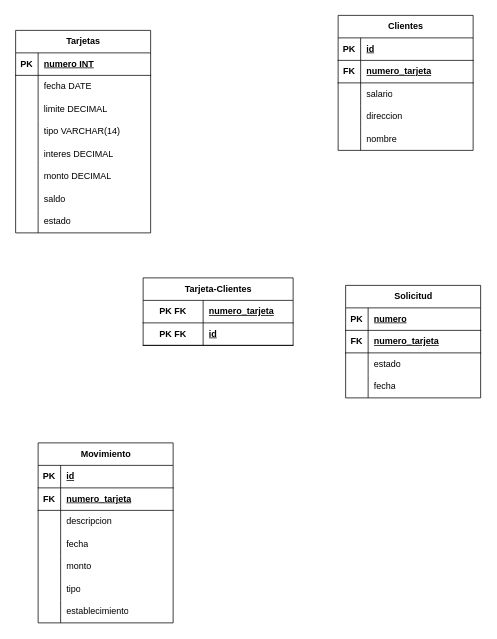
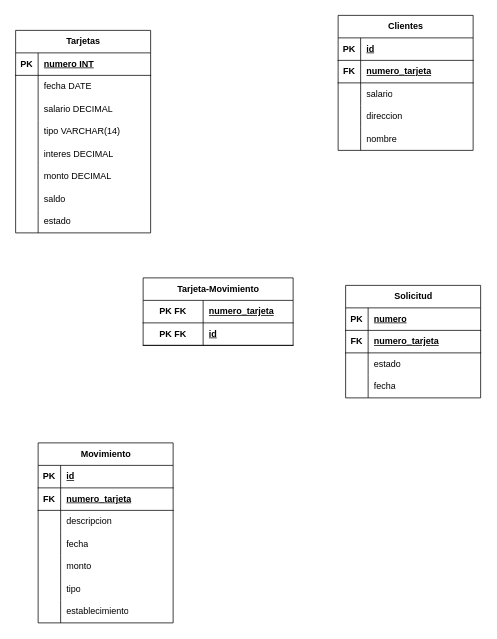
node "limite DECIMAL": label "limite DECIMAL" -> "salario DECIMAL"
node "Tarjeta-Clientes": label "Tarjeta-Clientes" -> "Tarjeta-Movimiento"
